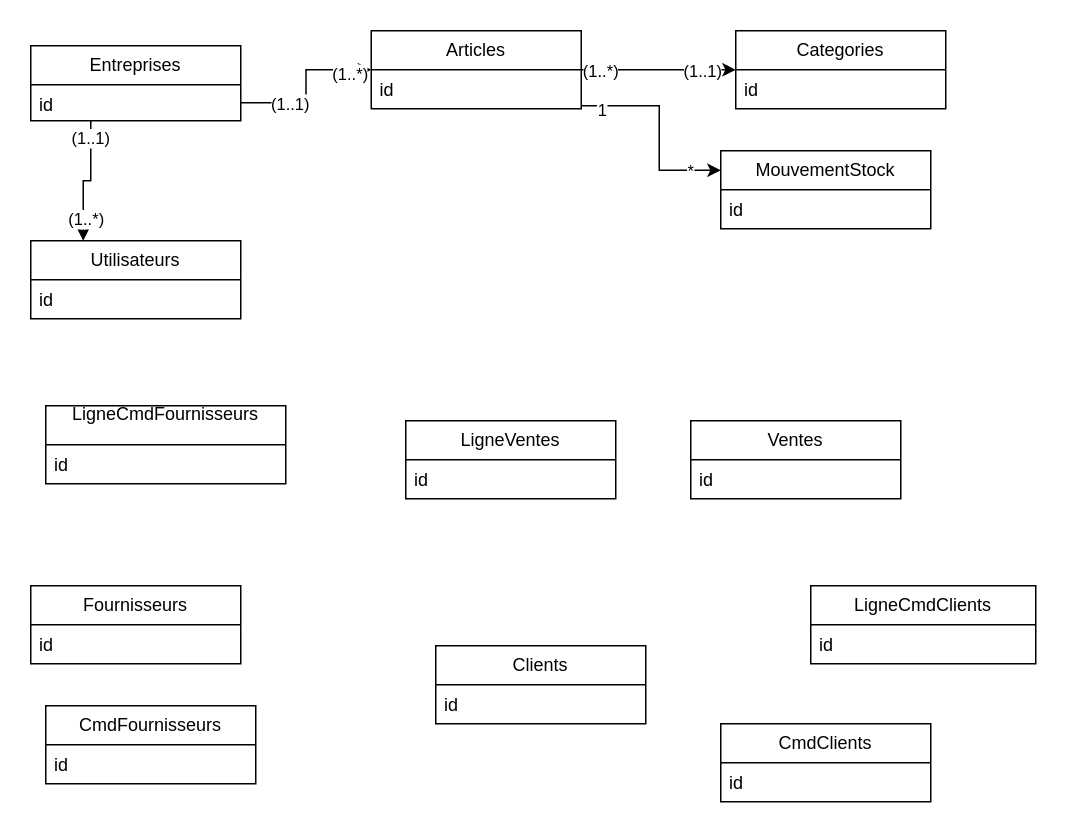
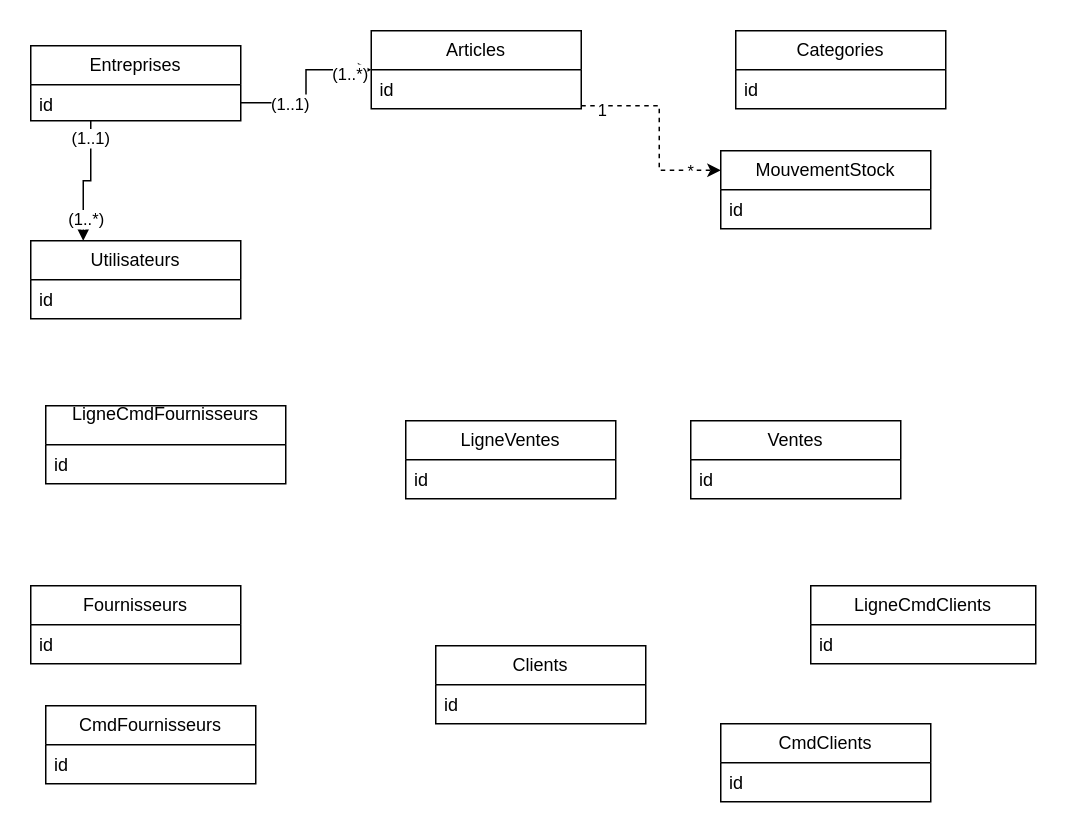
edge "Articles" -> "Categories": removed, labels "(1..*)", "(1..1)"
edge "Articles" -> "MouvementStock": style solid -> dashed
